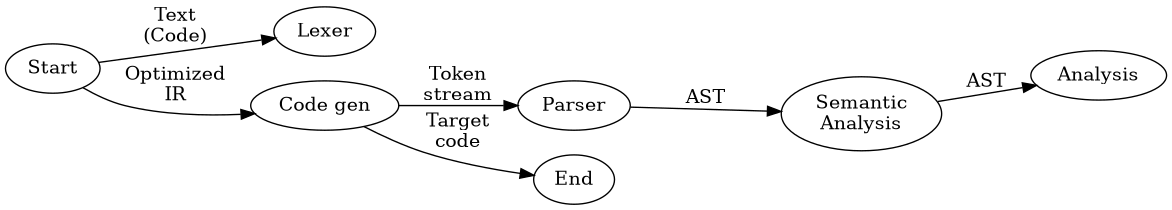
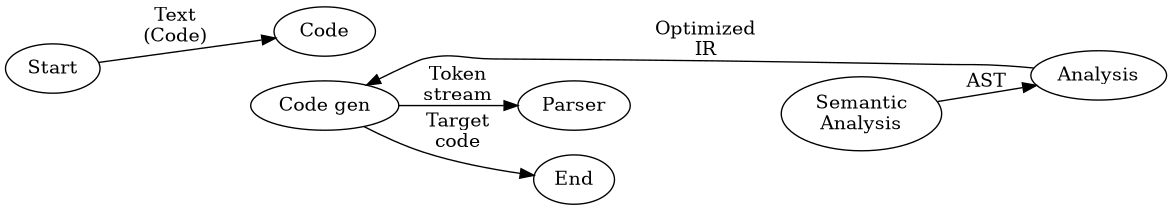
node "Lexer": label "Lexer" -> "Code"
edge "Parser" -> "Semantic Analysis": removed, label "AST"
edge "Start" -> "Code gen": now "Analysis" -> "Code gen"
